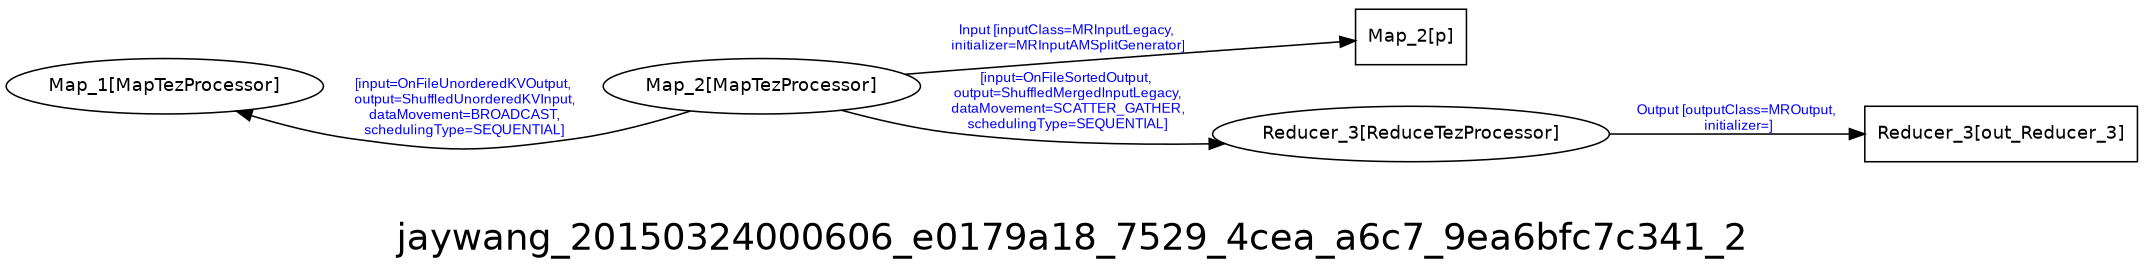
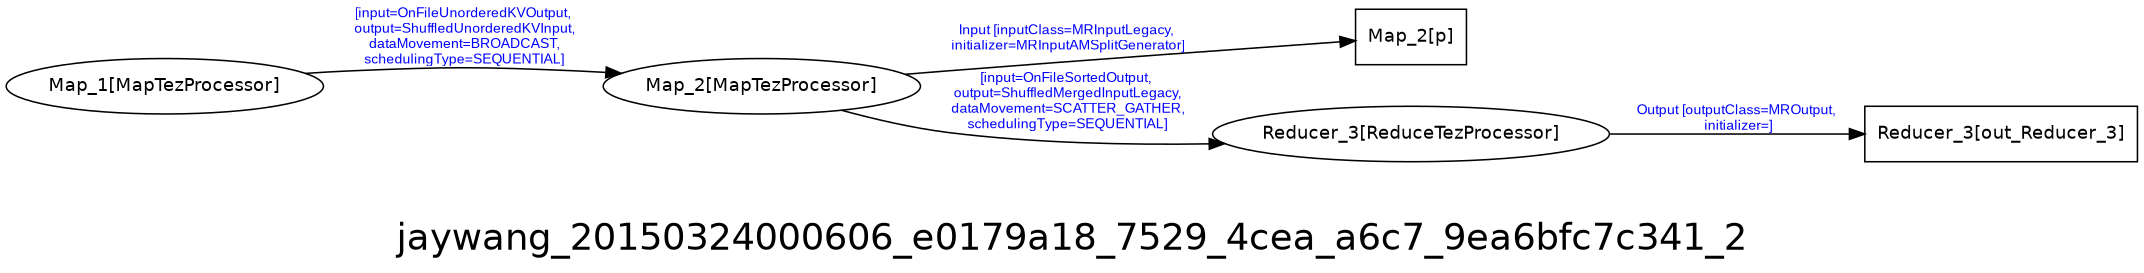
edge "Map_2[MapTezProcessor]" -> "Map_1[MapTezProcessor]": reversed
